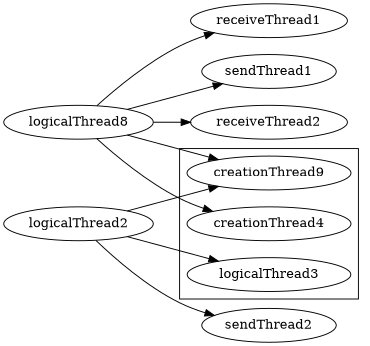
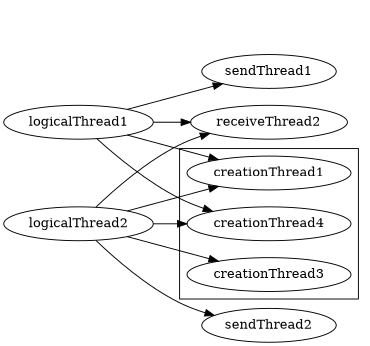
node "receiveThread1": removed
node "logicalThread8": label "logicalThread8" -> "logicalThread1"
edge "logicalThread2" -> "receiveThread2": added
node "creationThread9": label "creationThread9" -> "creationThread1"
edge "logicalThread2" -> "creationThread4": added
node "logicalThread3": label "logicalThread3" -> "creationThread3"
